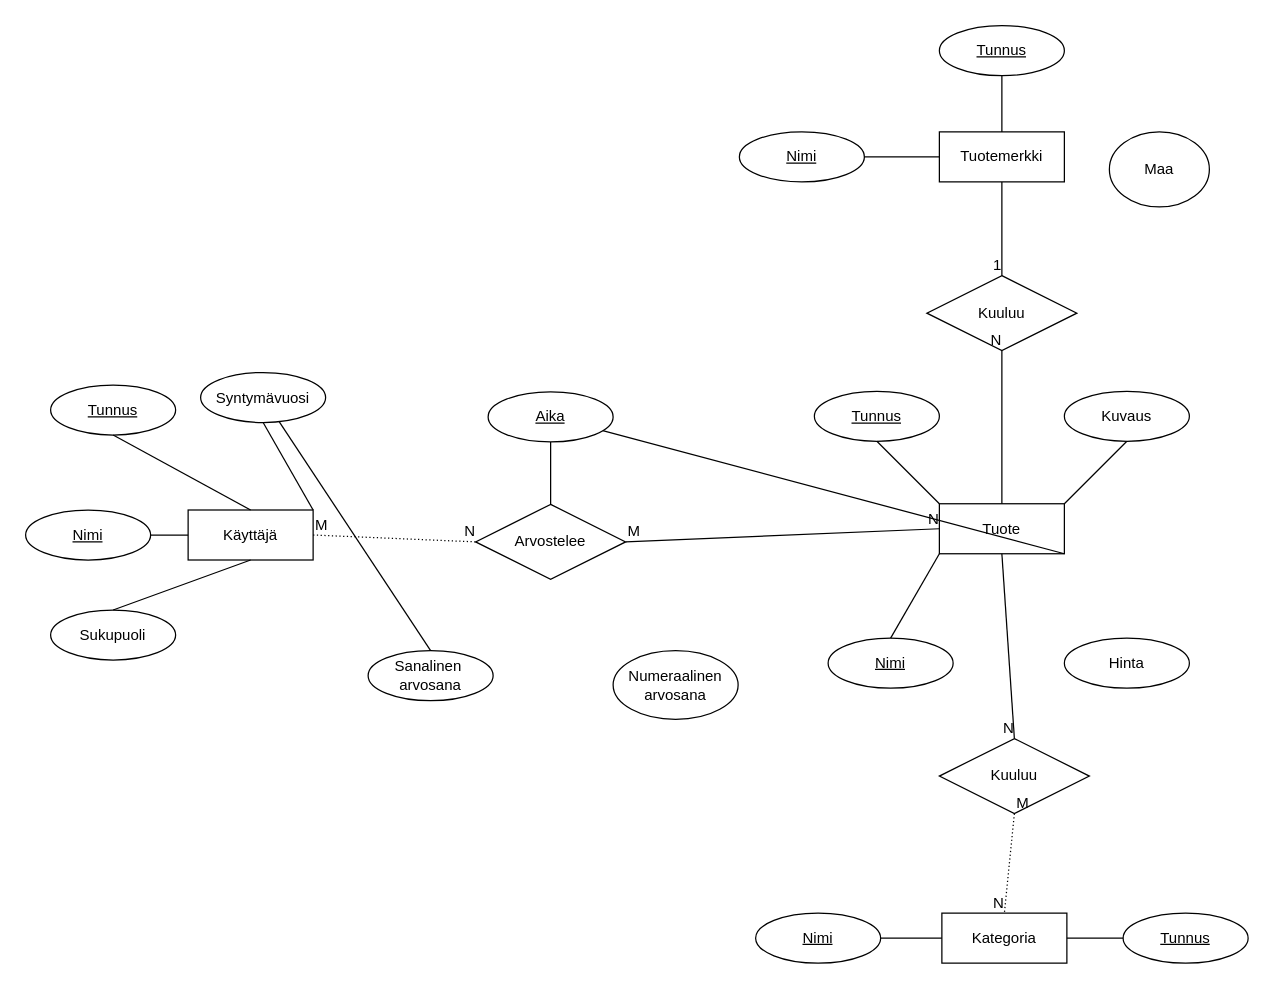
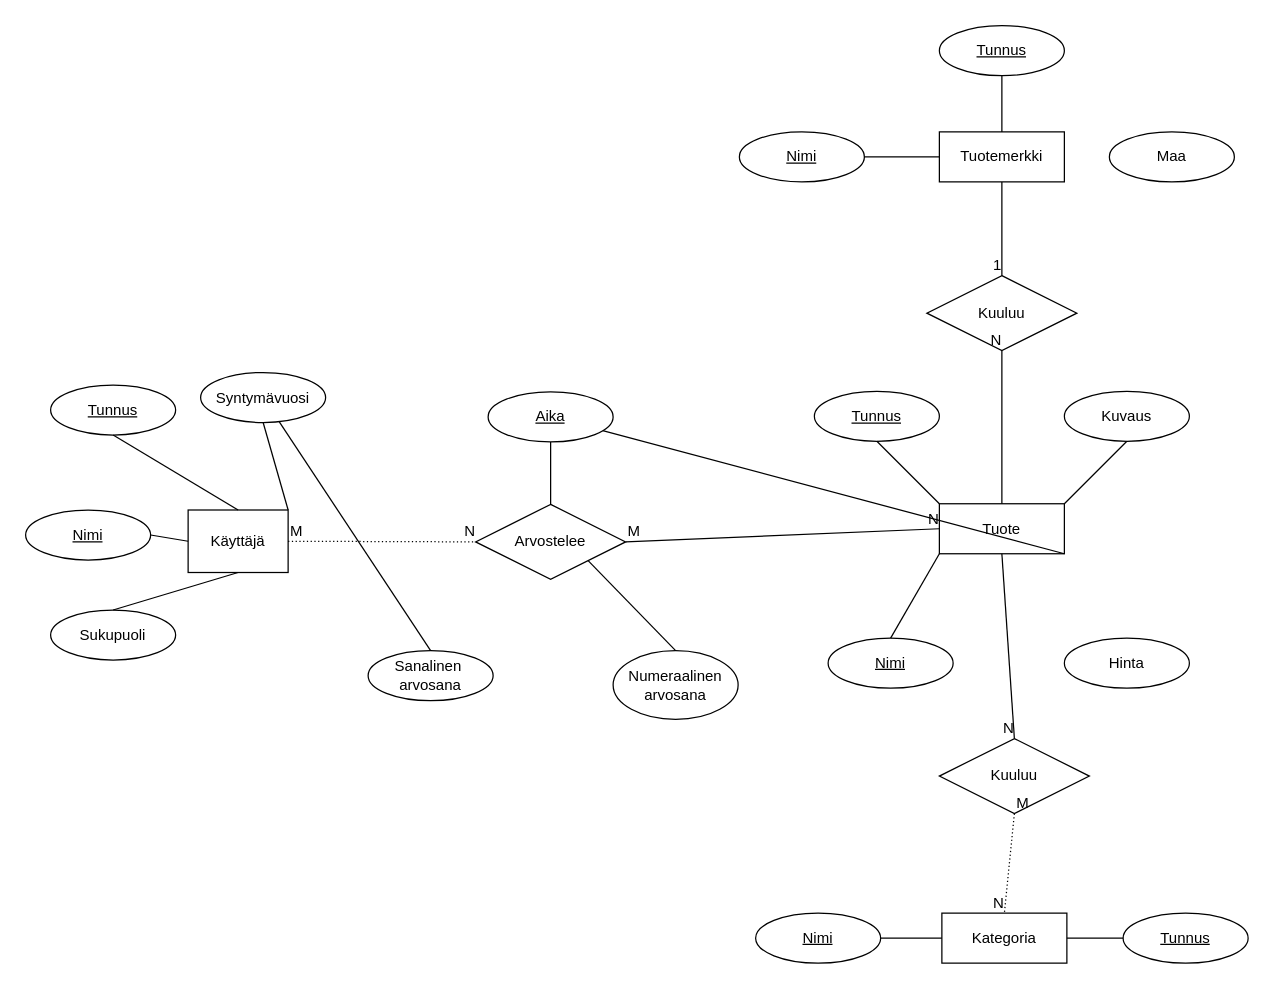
node "Maa": size 100x75 -> 125x50
node "Käyttäjä": size 125x50 -> 100x63
edge "Arvostelee" -- "Numeraalinen arvosana": added
